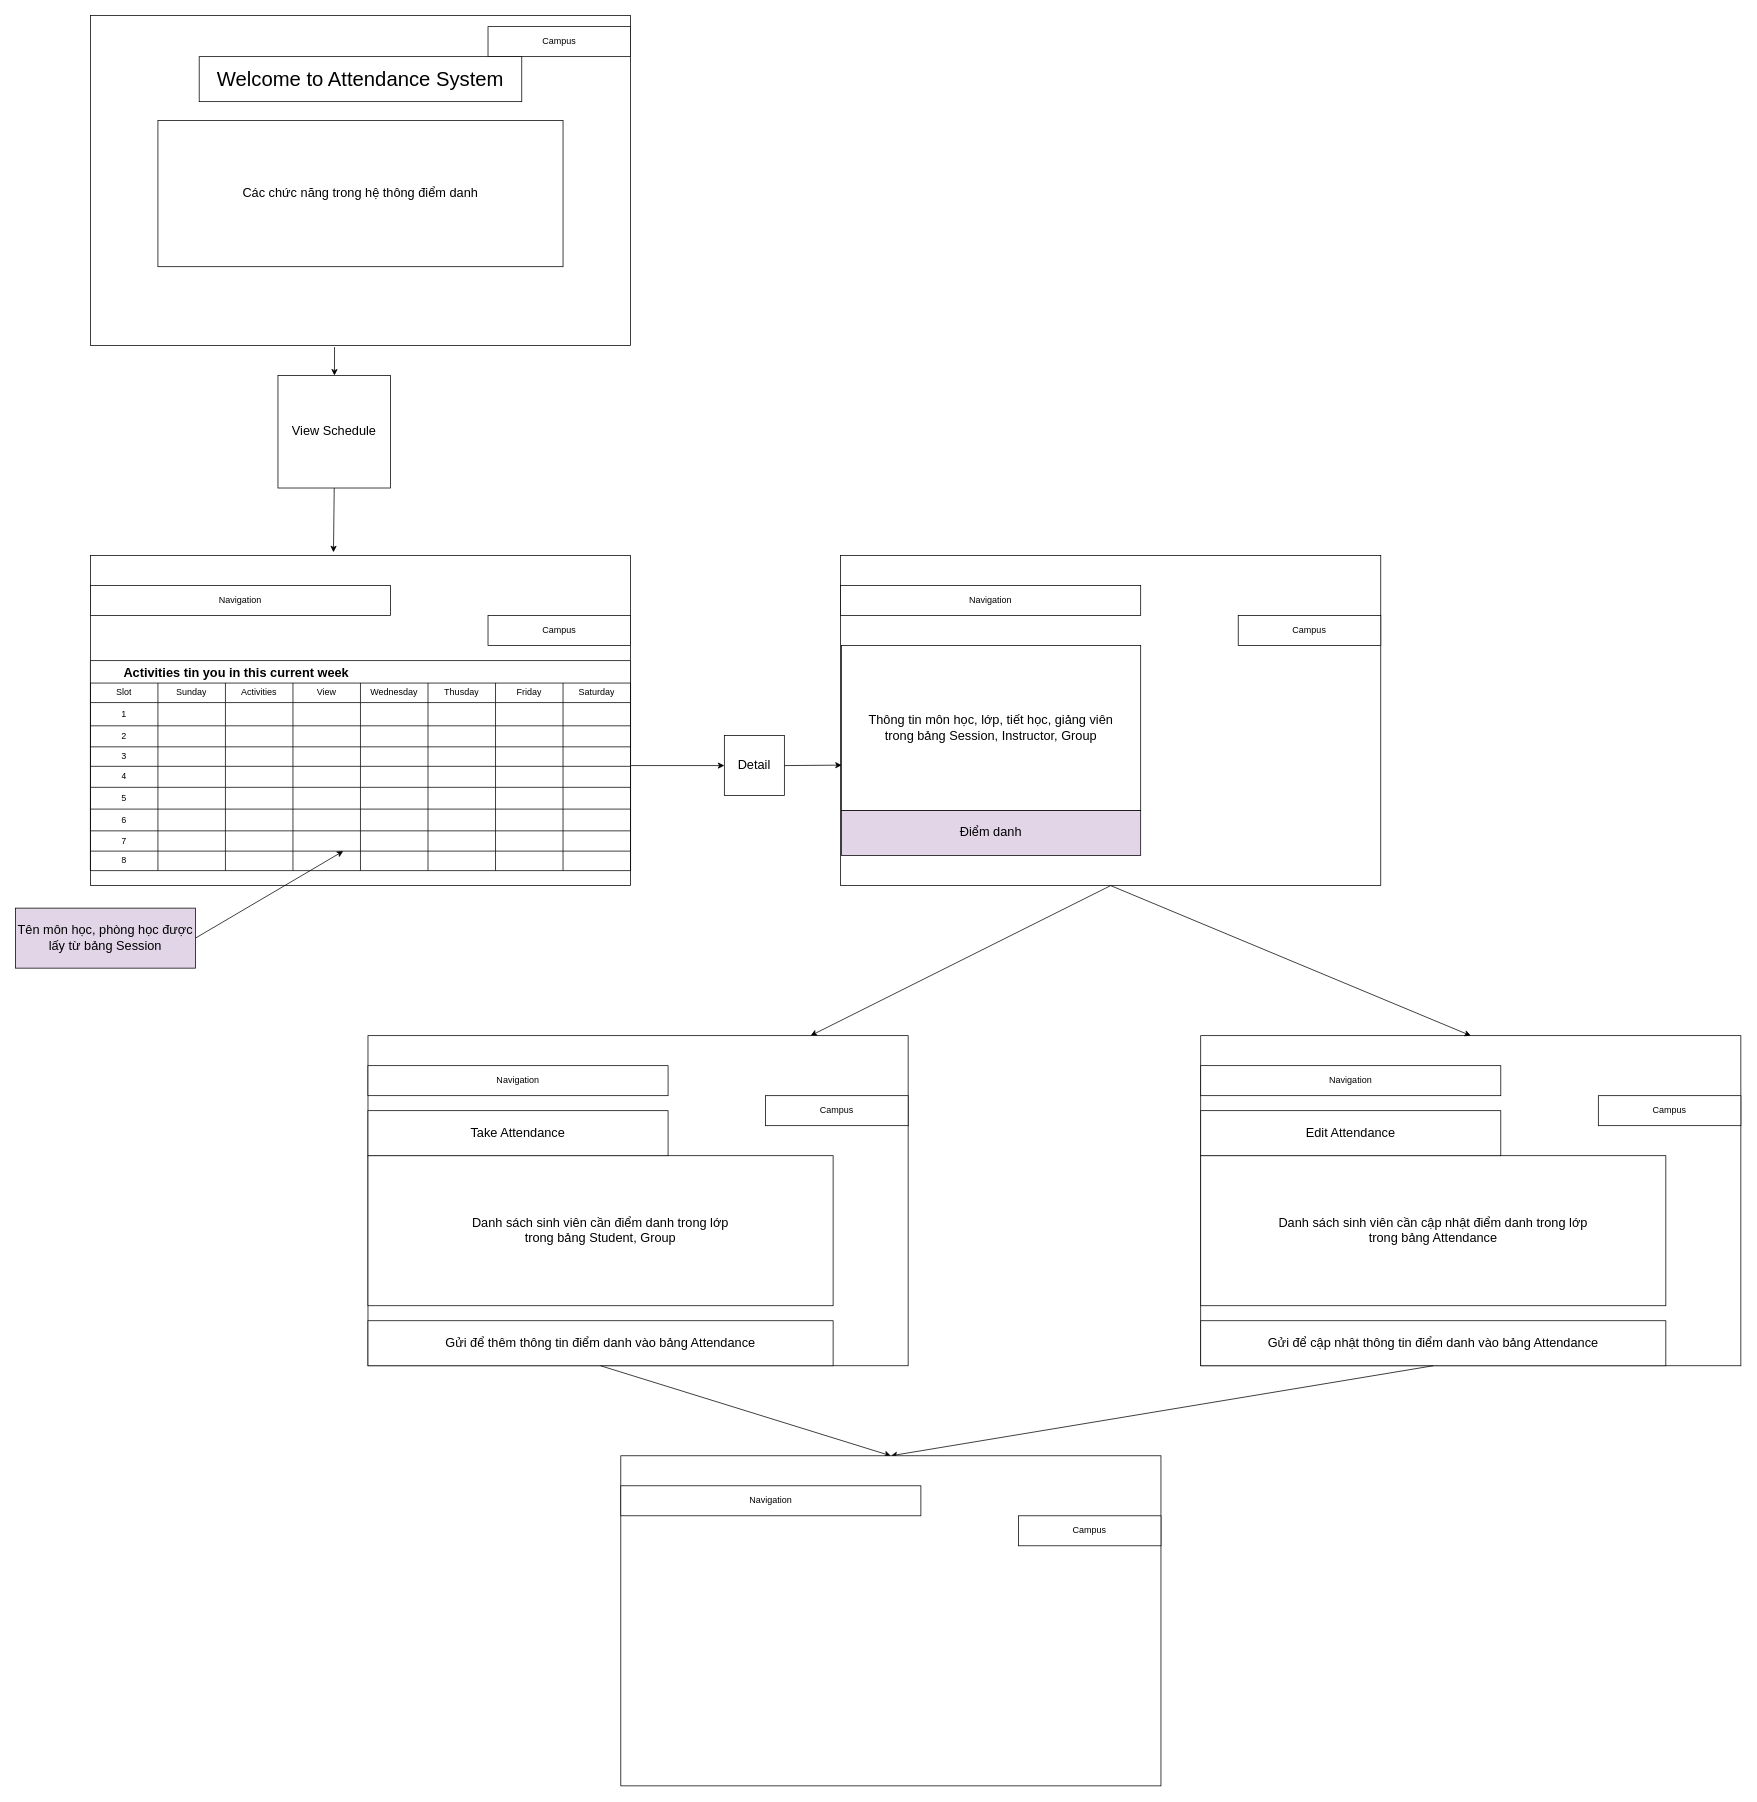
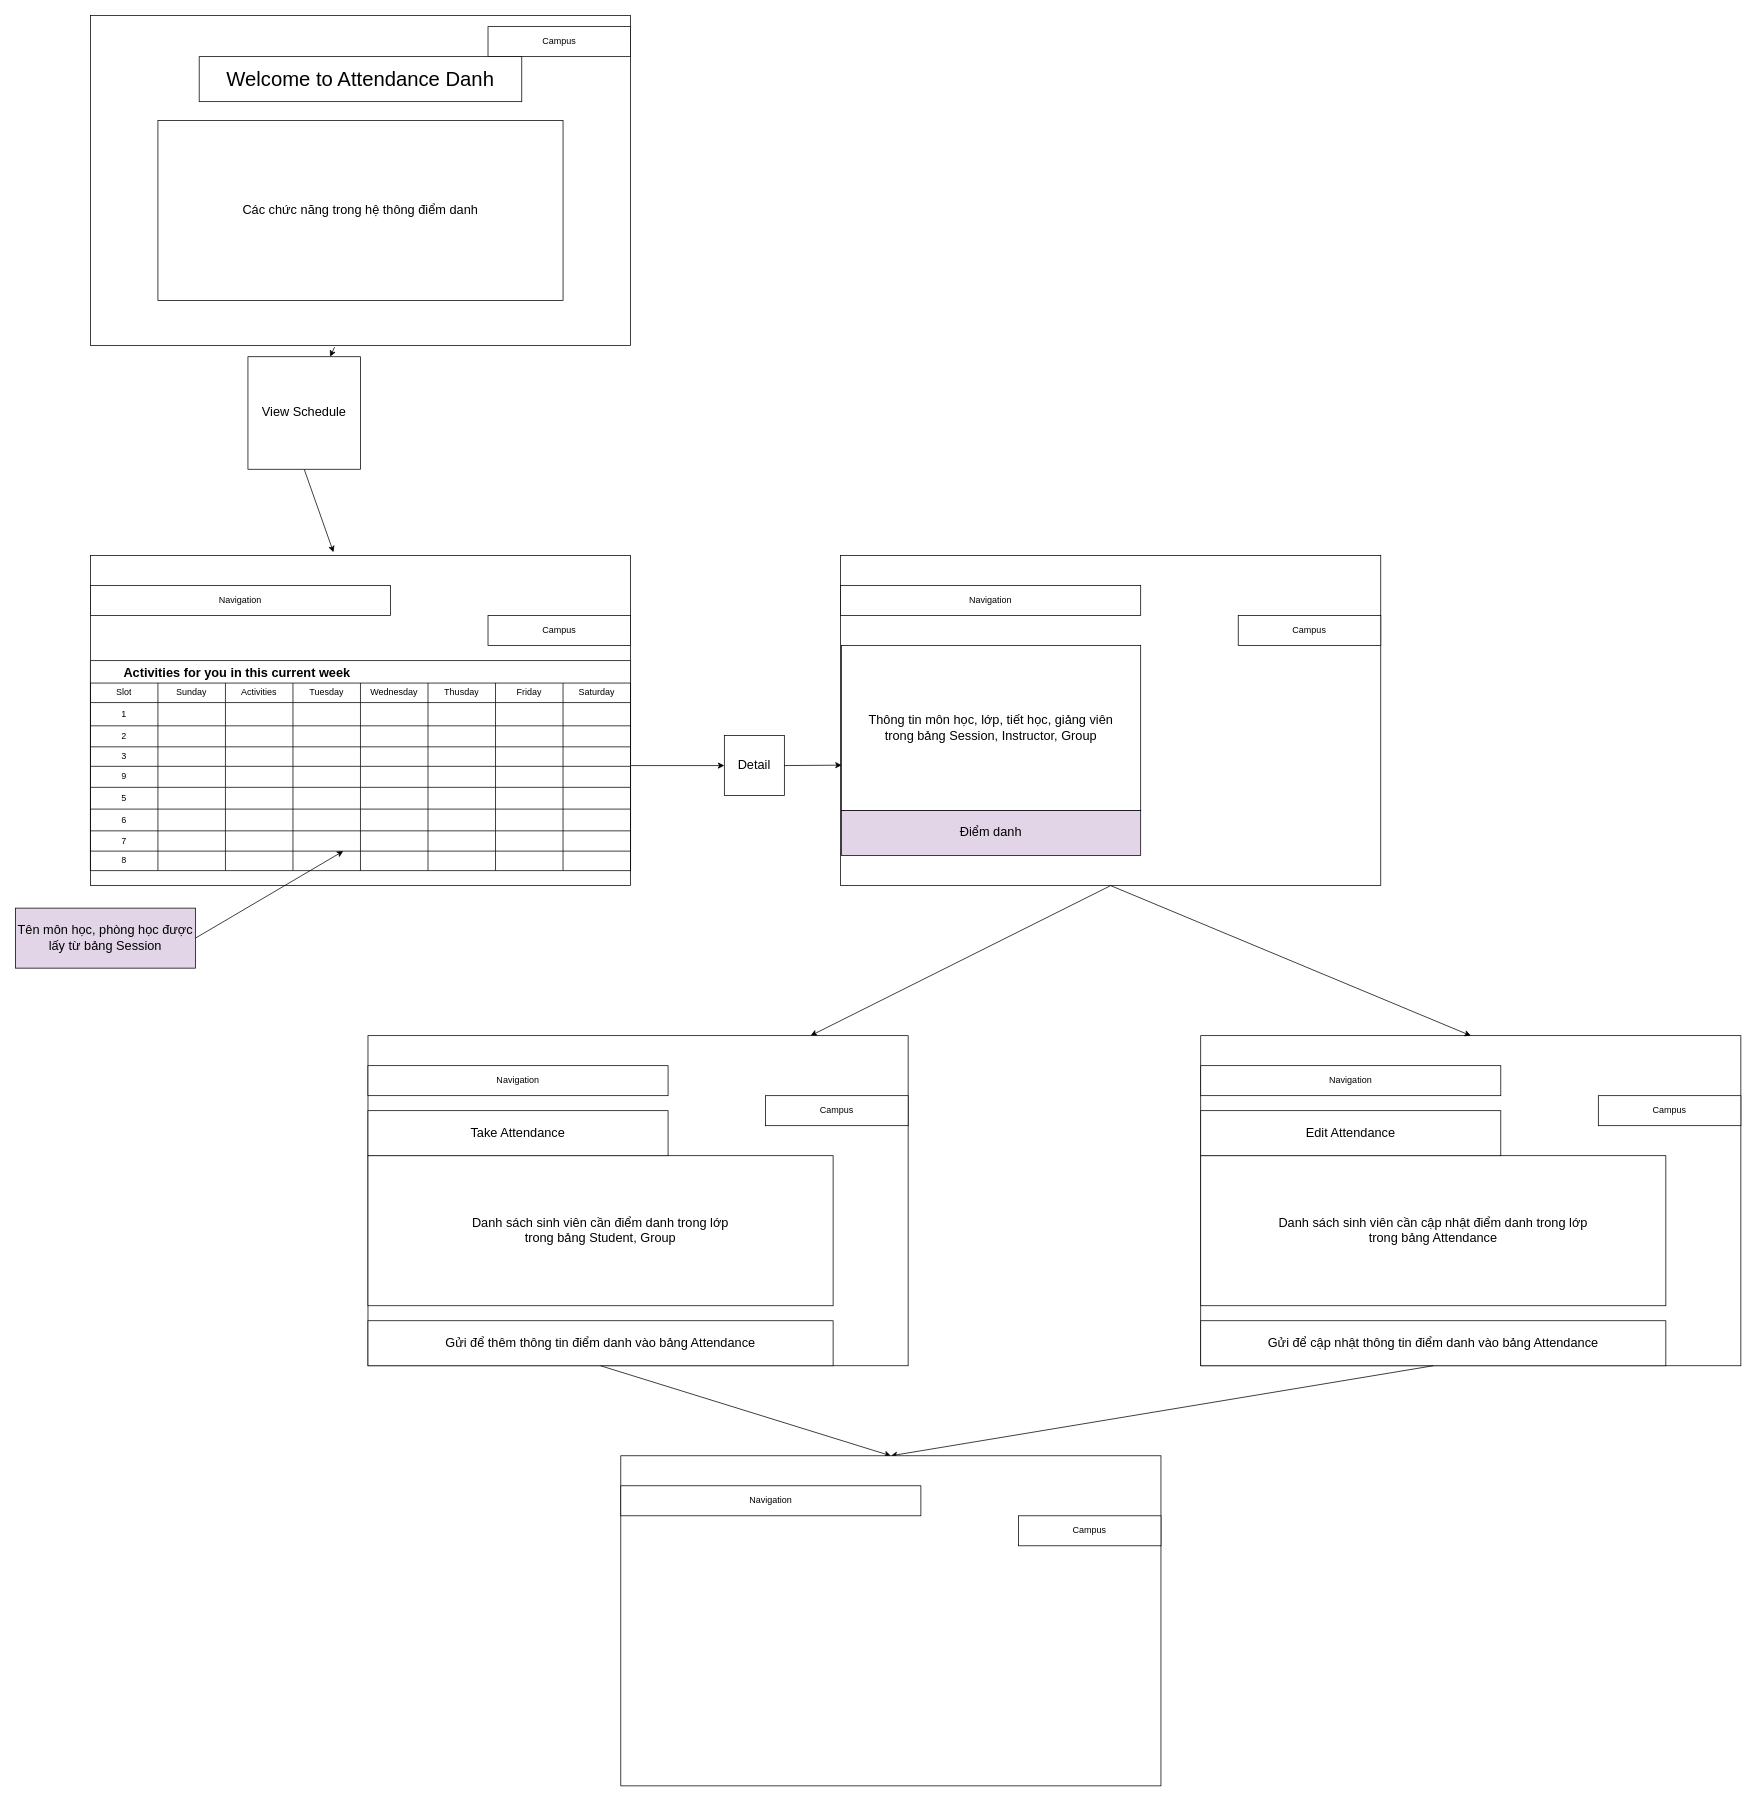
node "Welcome to Attendance System": label "Welcome to Attendance System" -> "Welcome to Attendance Danh"
node "Các chức năng trong hệ thông điểm danh": size 405x146 -> 405x180
node "View Schedule": moved (334, 432) -> (304, 413)
node "Activities tin you in this current week": label "Activities tin you in this current week" -> "Activities for you in this current week"
node "View": label "View" -> "Tuesday"
node "4": label "4" -> "9"
